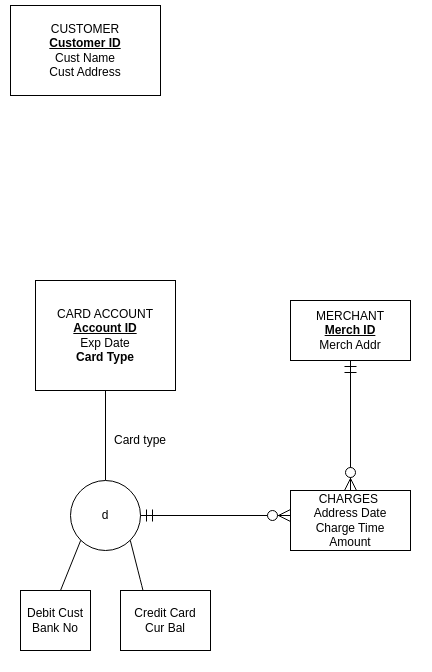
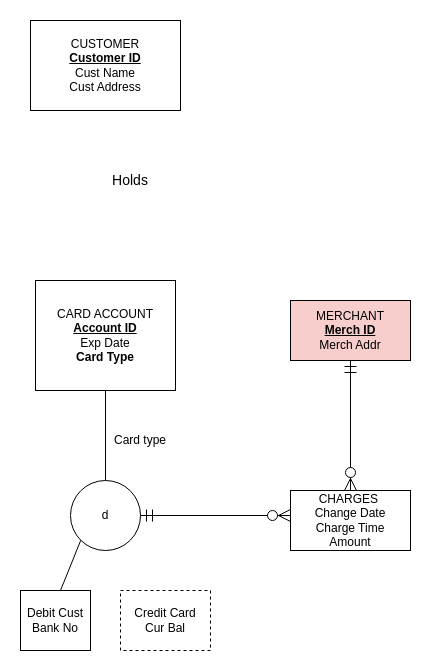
node "CUSTOMER Customer ID Cust Name Cust Address": moved (86, 51) -> (106, 66)
node "Holds": added
node "MERCHANT Merch ID Merch Addr": fillcolor #ffffff -> #f8cecc
node "CHARGES Address Date Charge Time Amount": label "CHARGES Address Date Charge Time Amount" -> "CHARGES Change Date Charge Time Amount"
edge "d" -- "Credit Card Cur Bal": removed
node "Credit Card Cur Bal": style solid -> dashed
